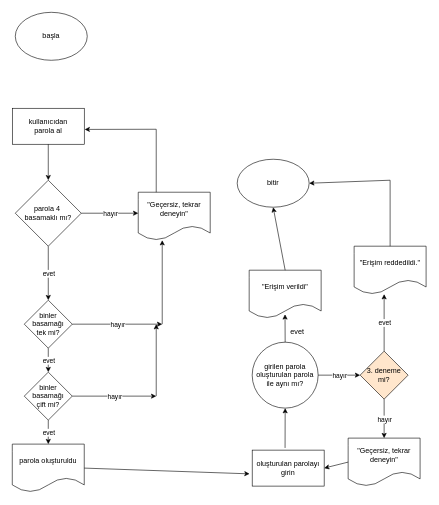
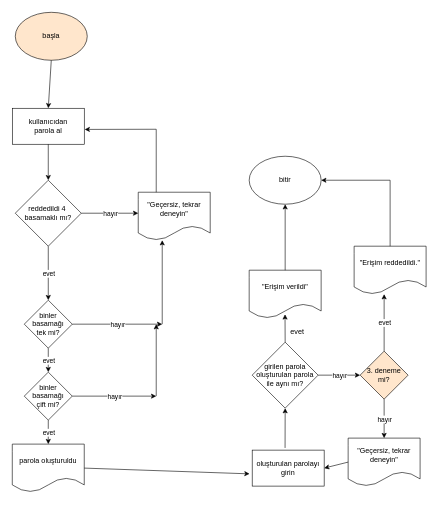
node "başla": fillcolor #ffffff -> #ffe6cc
edge "başla" -> "kullanıcıdan parola al": added
node "bitir": moved (273, 183) -> (285, 180)
node "parola 4 basamaklı mı?": label "parola 4 basamaklı mı?" -> "reddedildi 4 basamaklı mı?"
node "girilen parola oluşturulan parola ile aynı mı?": shape ellipse -> diamond
